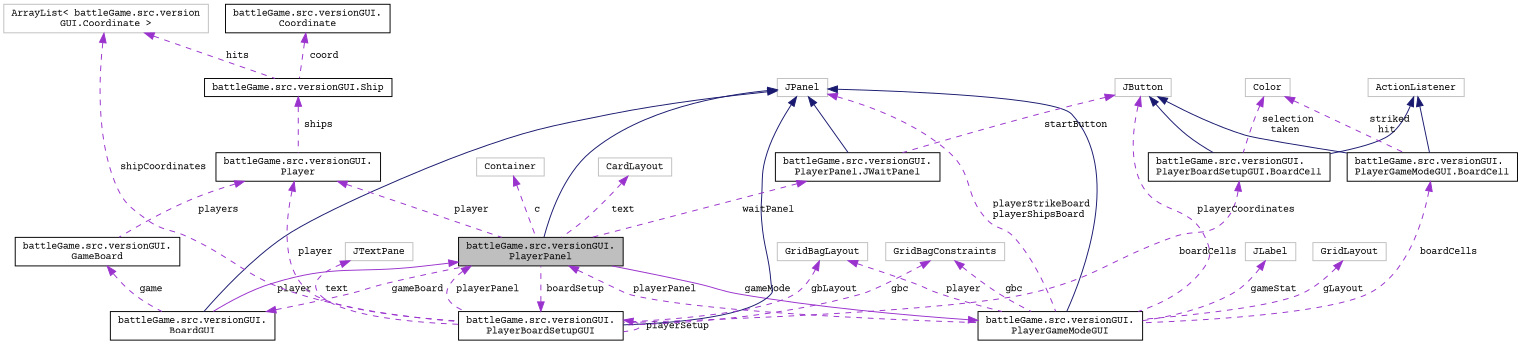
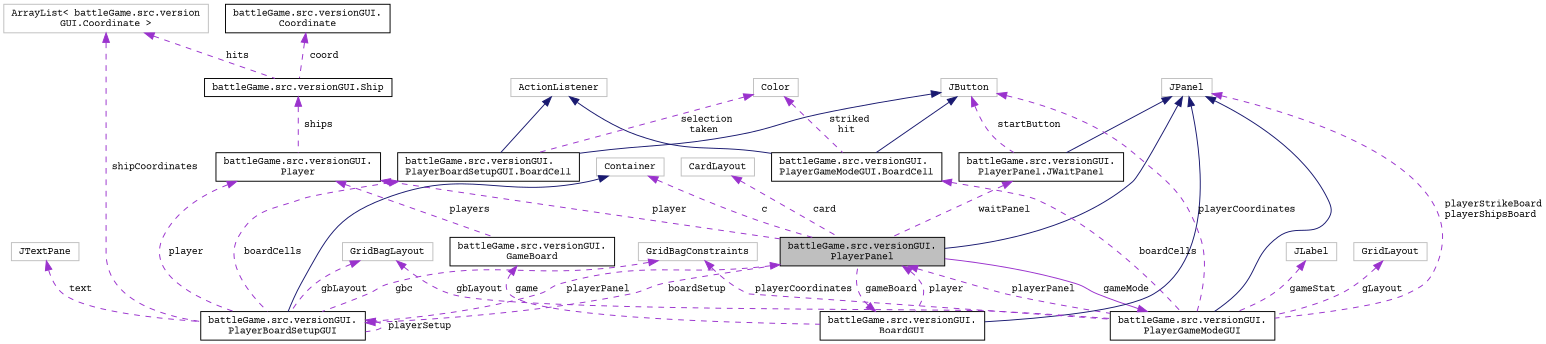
edge "battleGame.src.versionGUI. PlayerPanel" -> "CardLayout": label " text" -> " card"
edge "battleGame.src.versionGUI. BoardGUI" -> "battleGame.src.versionGUI. PlayerPanel": style solid -> dashed
edge "battleGame.src.versionGUI. PlayerBoardSetupGUI" -> "JPanel": now "battleGame.src.versionGUI. PlayerBoardSetupGUI" -> "Container"
edge "battleGame.src.versionGUI. PlayerGameModeGUI" -> "GridBagLayout": label " player" -> " gbLayout"
edge "battleGame.src.versionGUI. PlayerGameModeGUI" -> "GridBagConstraints": label " gbc" -> " playerCoordinates"
